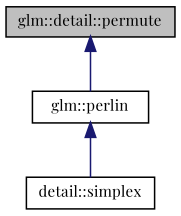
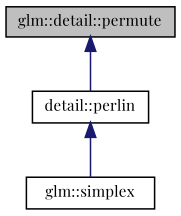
node "glm::perlin": label "glm::perlin" -> "detail::perlin"
node "detail::simplex": label "detail::simplex" -> "glm::simplex"
